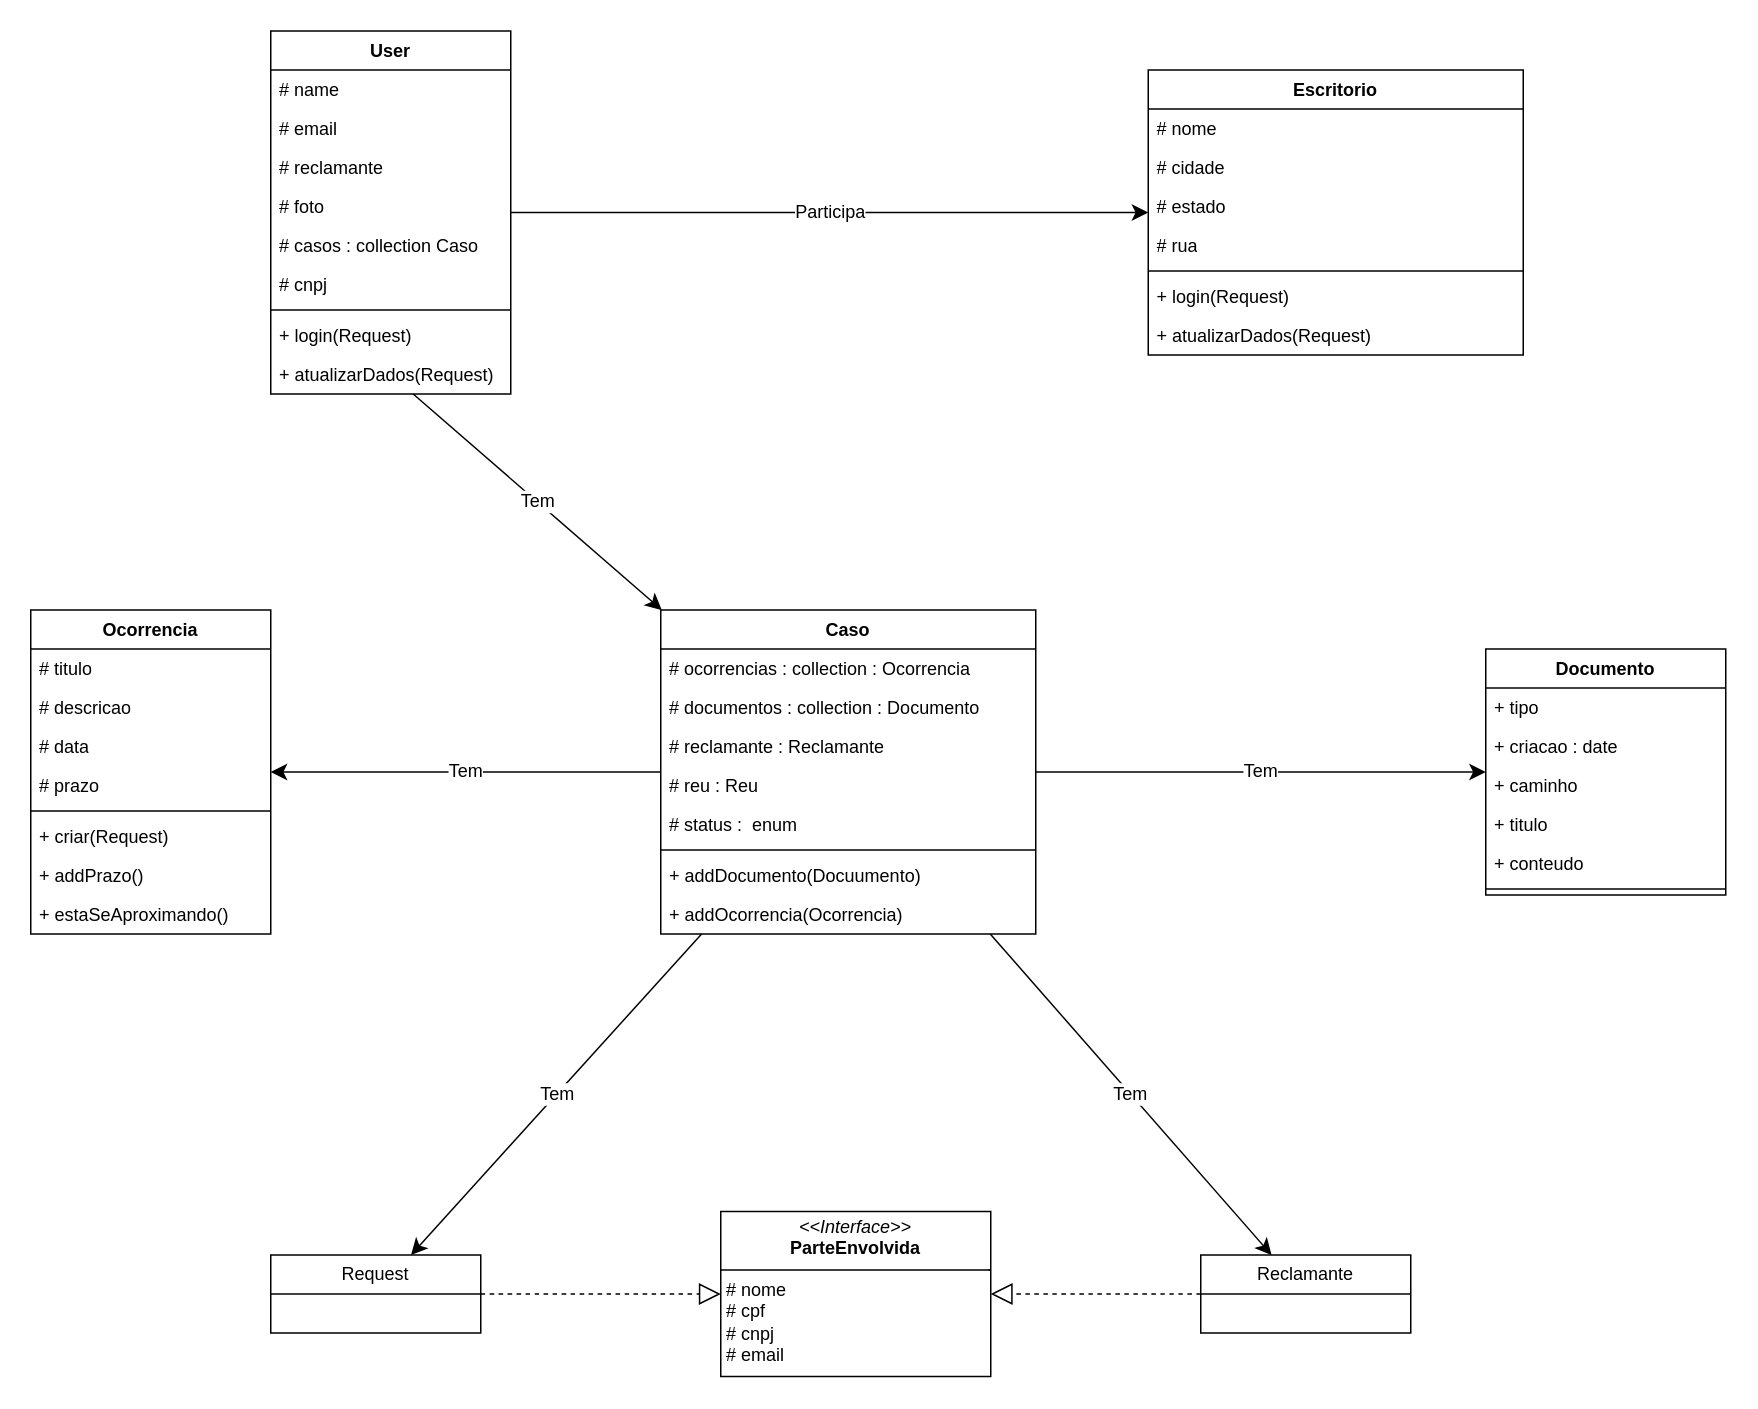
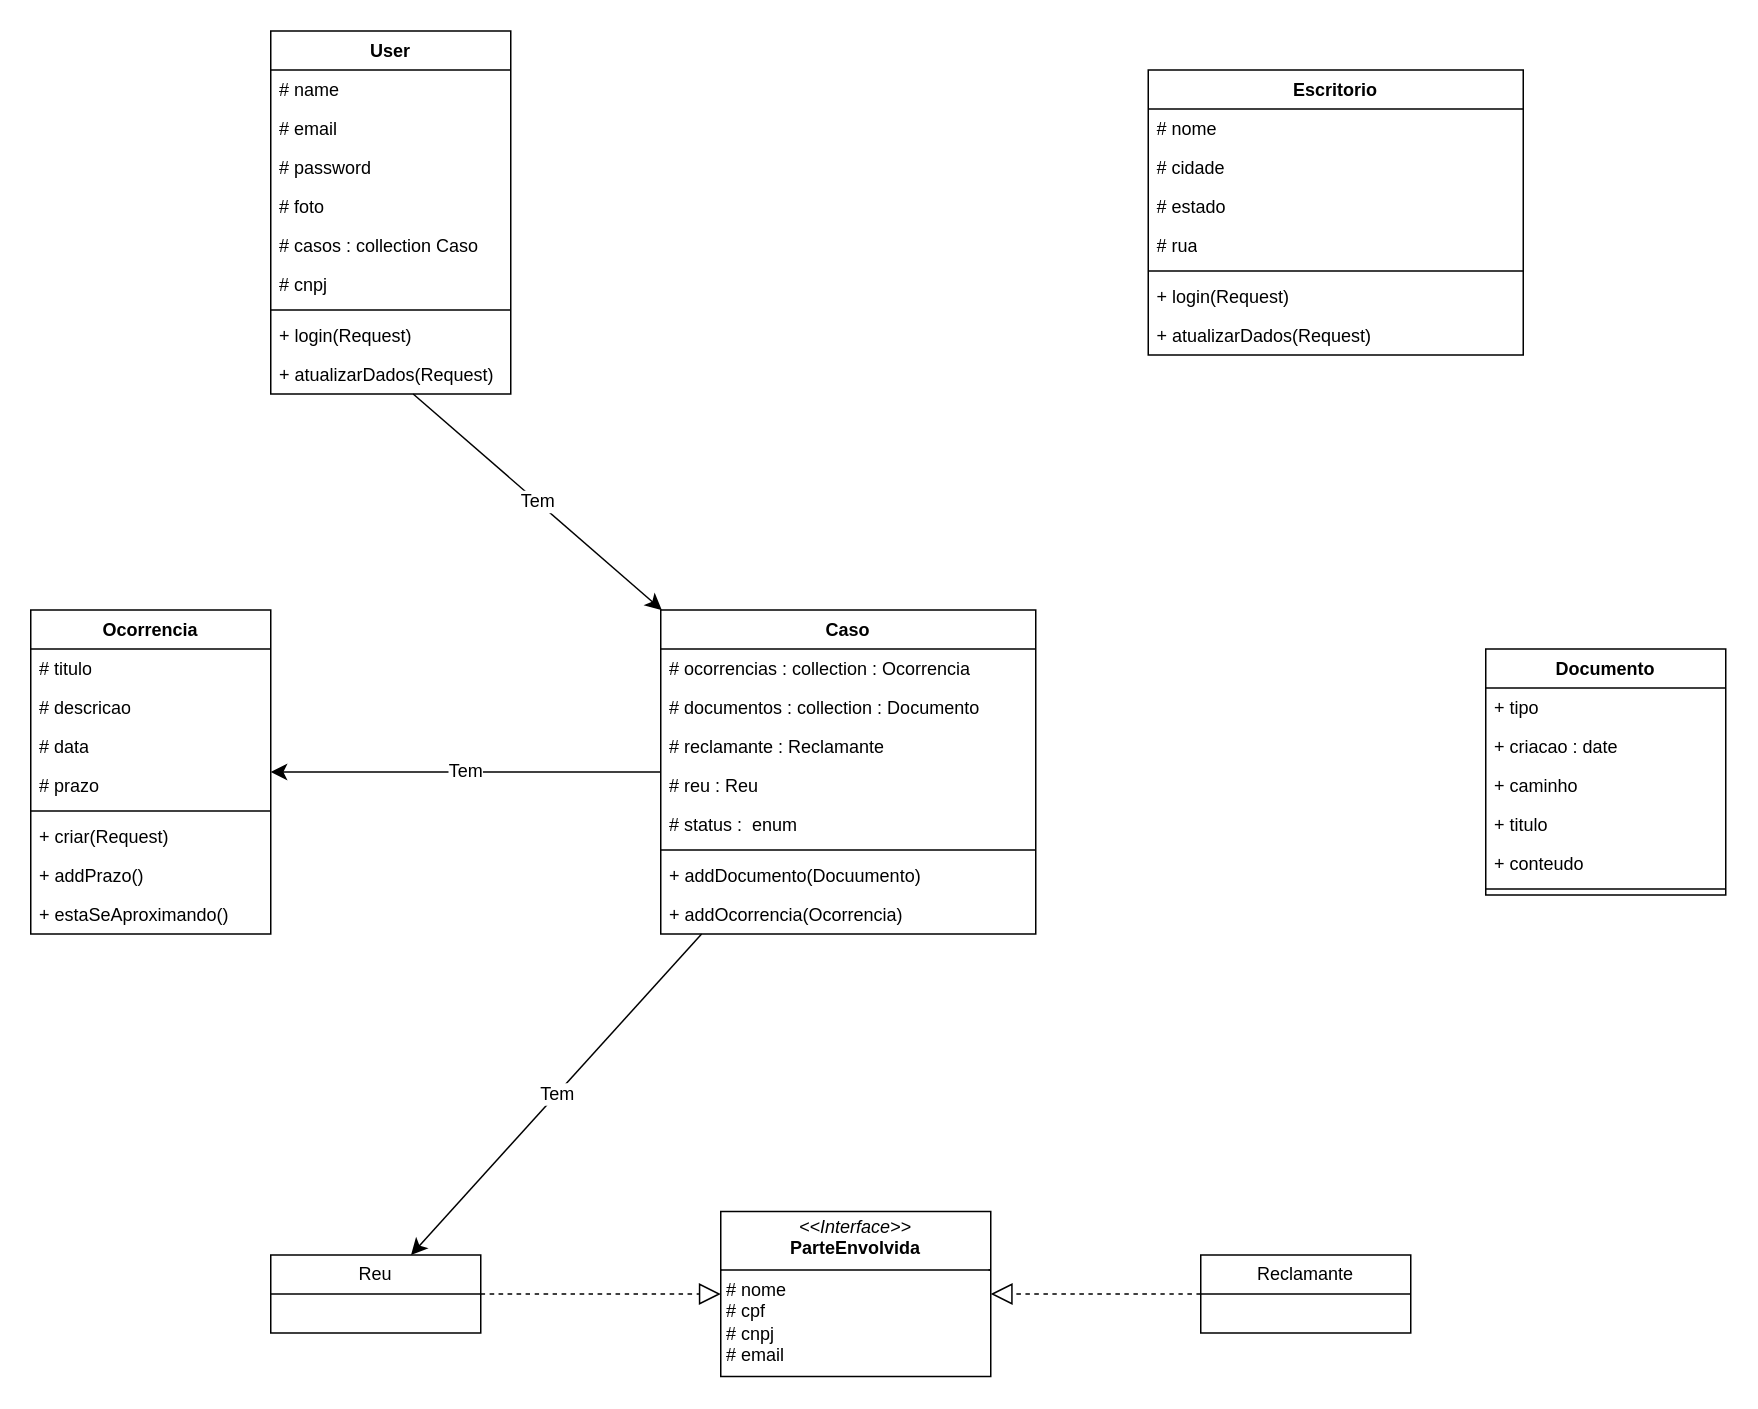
node "# reclamante": label "# reclamante" -> "# password"
edge "User" -> "Escritorio": removed, label "Participa"
edge "Caso" -> "Documento": removed, label "Tem"
edge "Caso" -> "Reclamante": removed, label "Tem"
node "Request": label "Request" -> "Reu"
